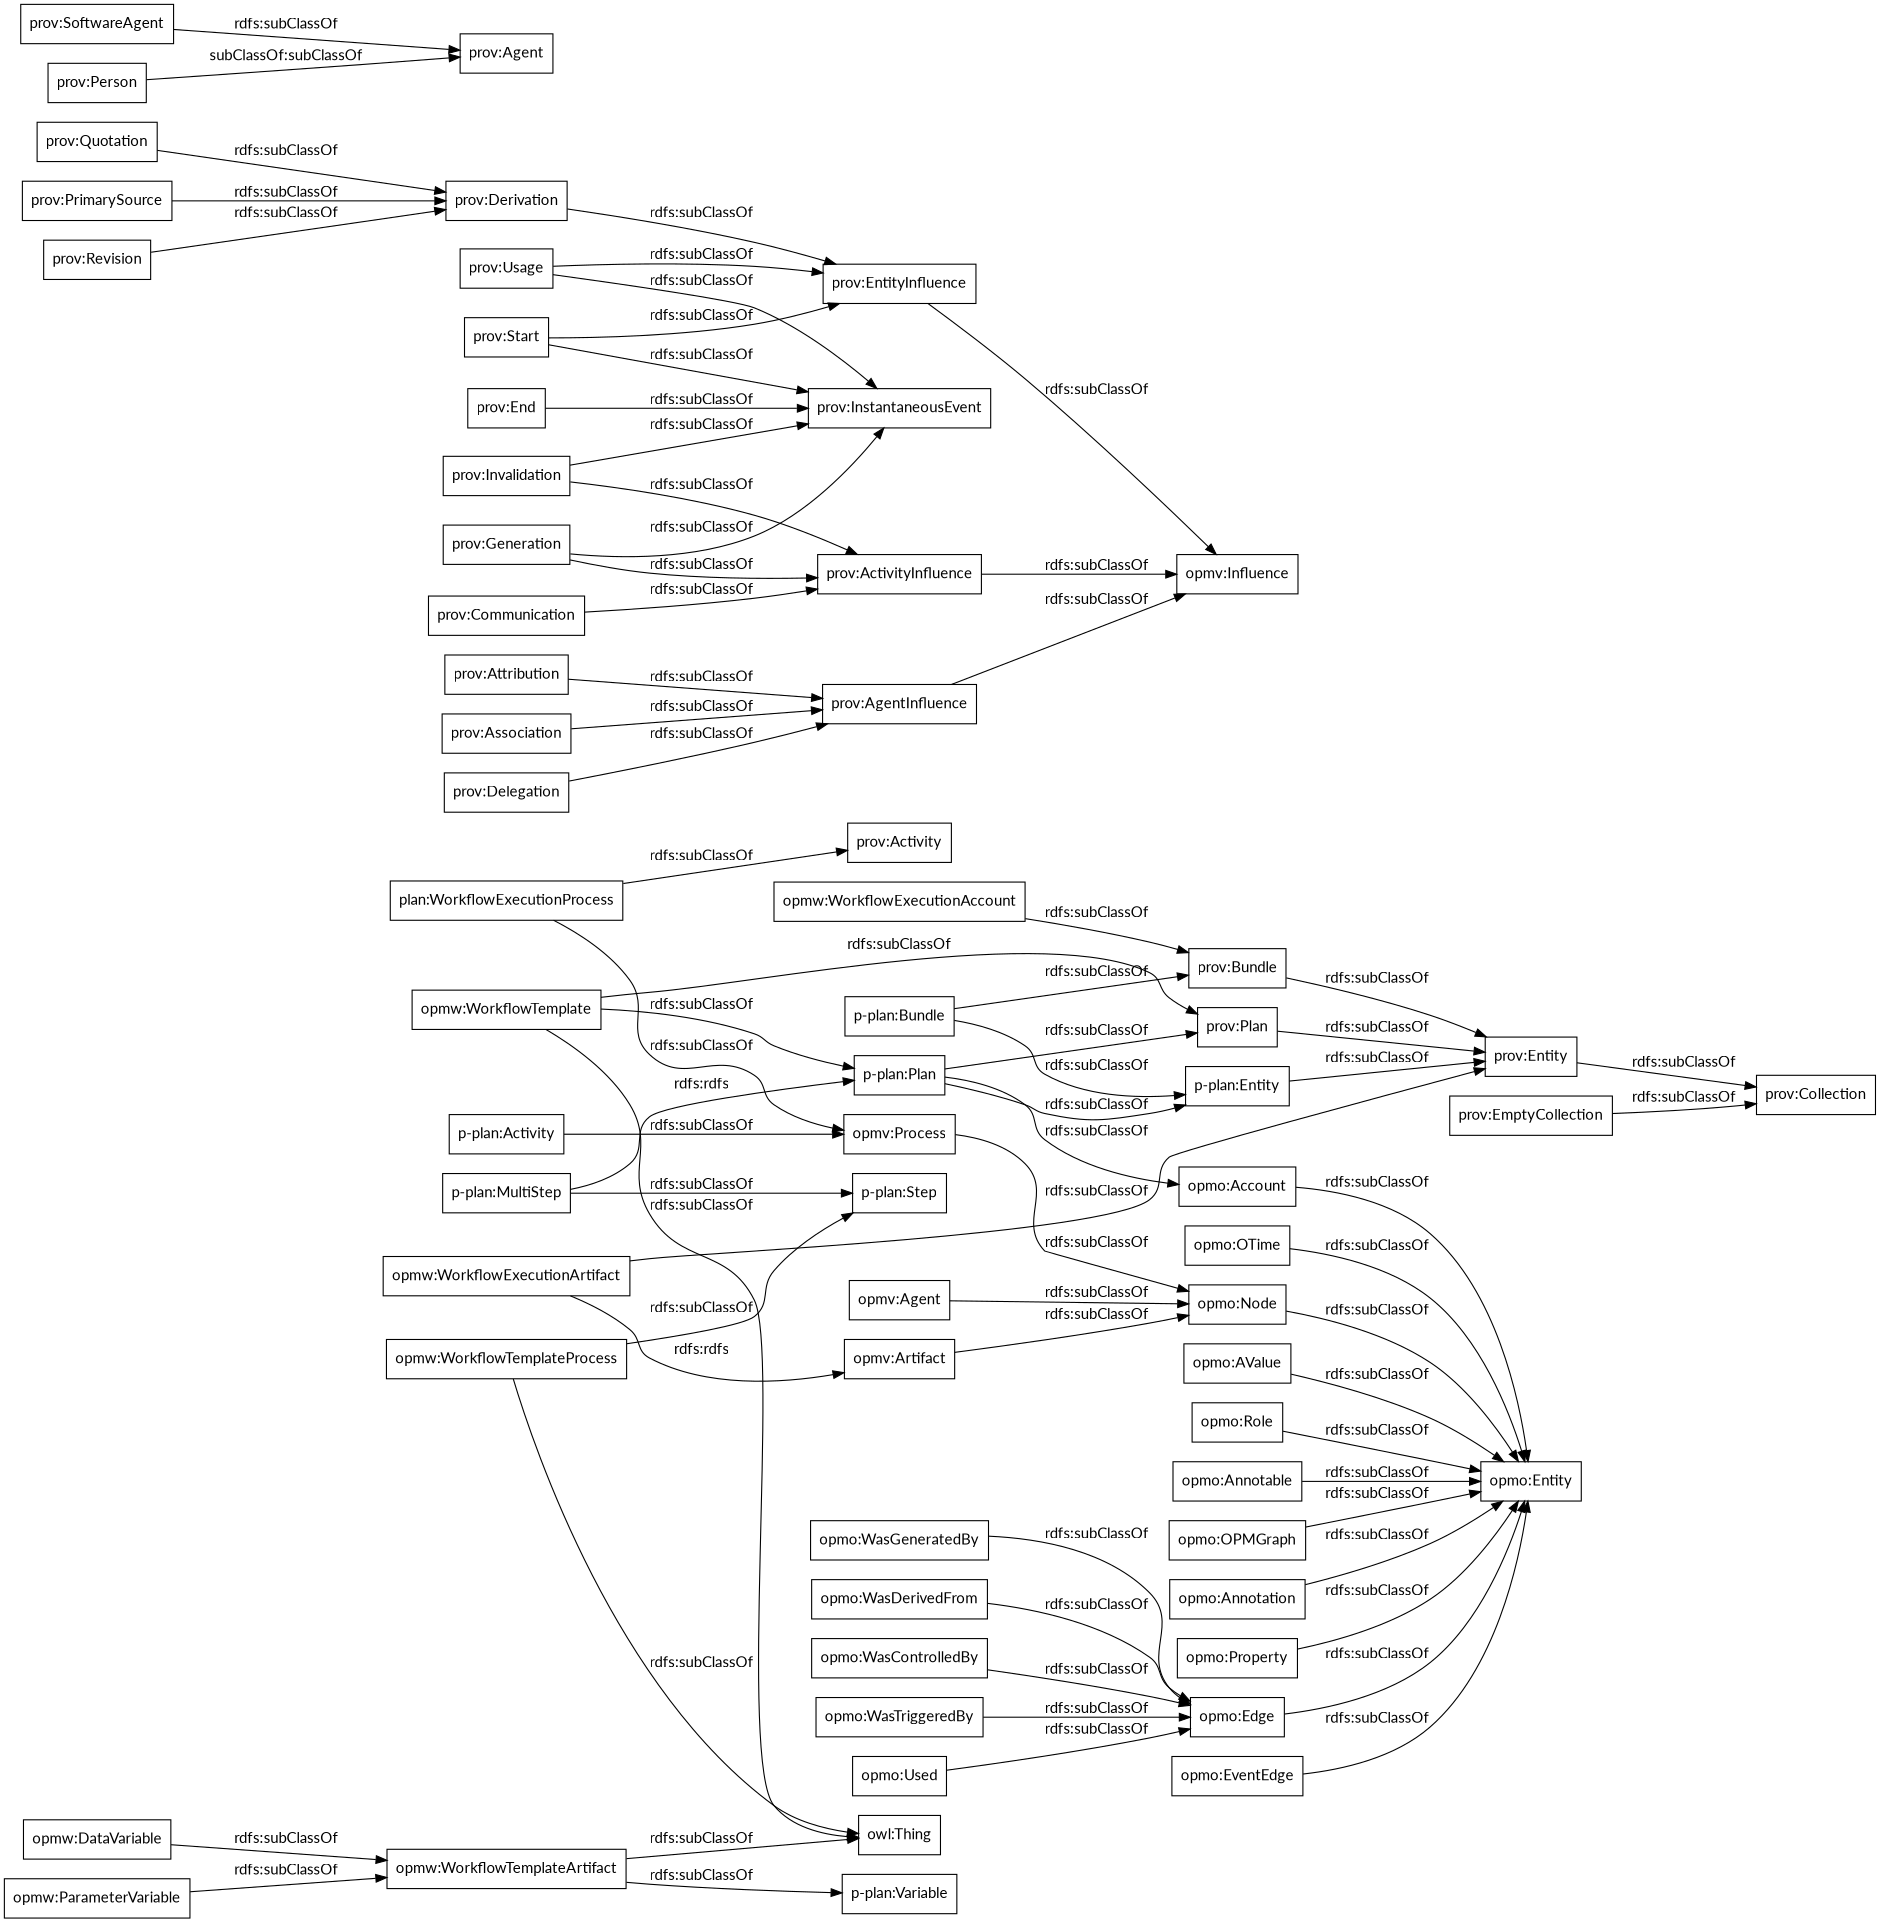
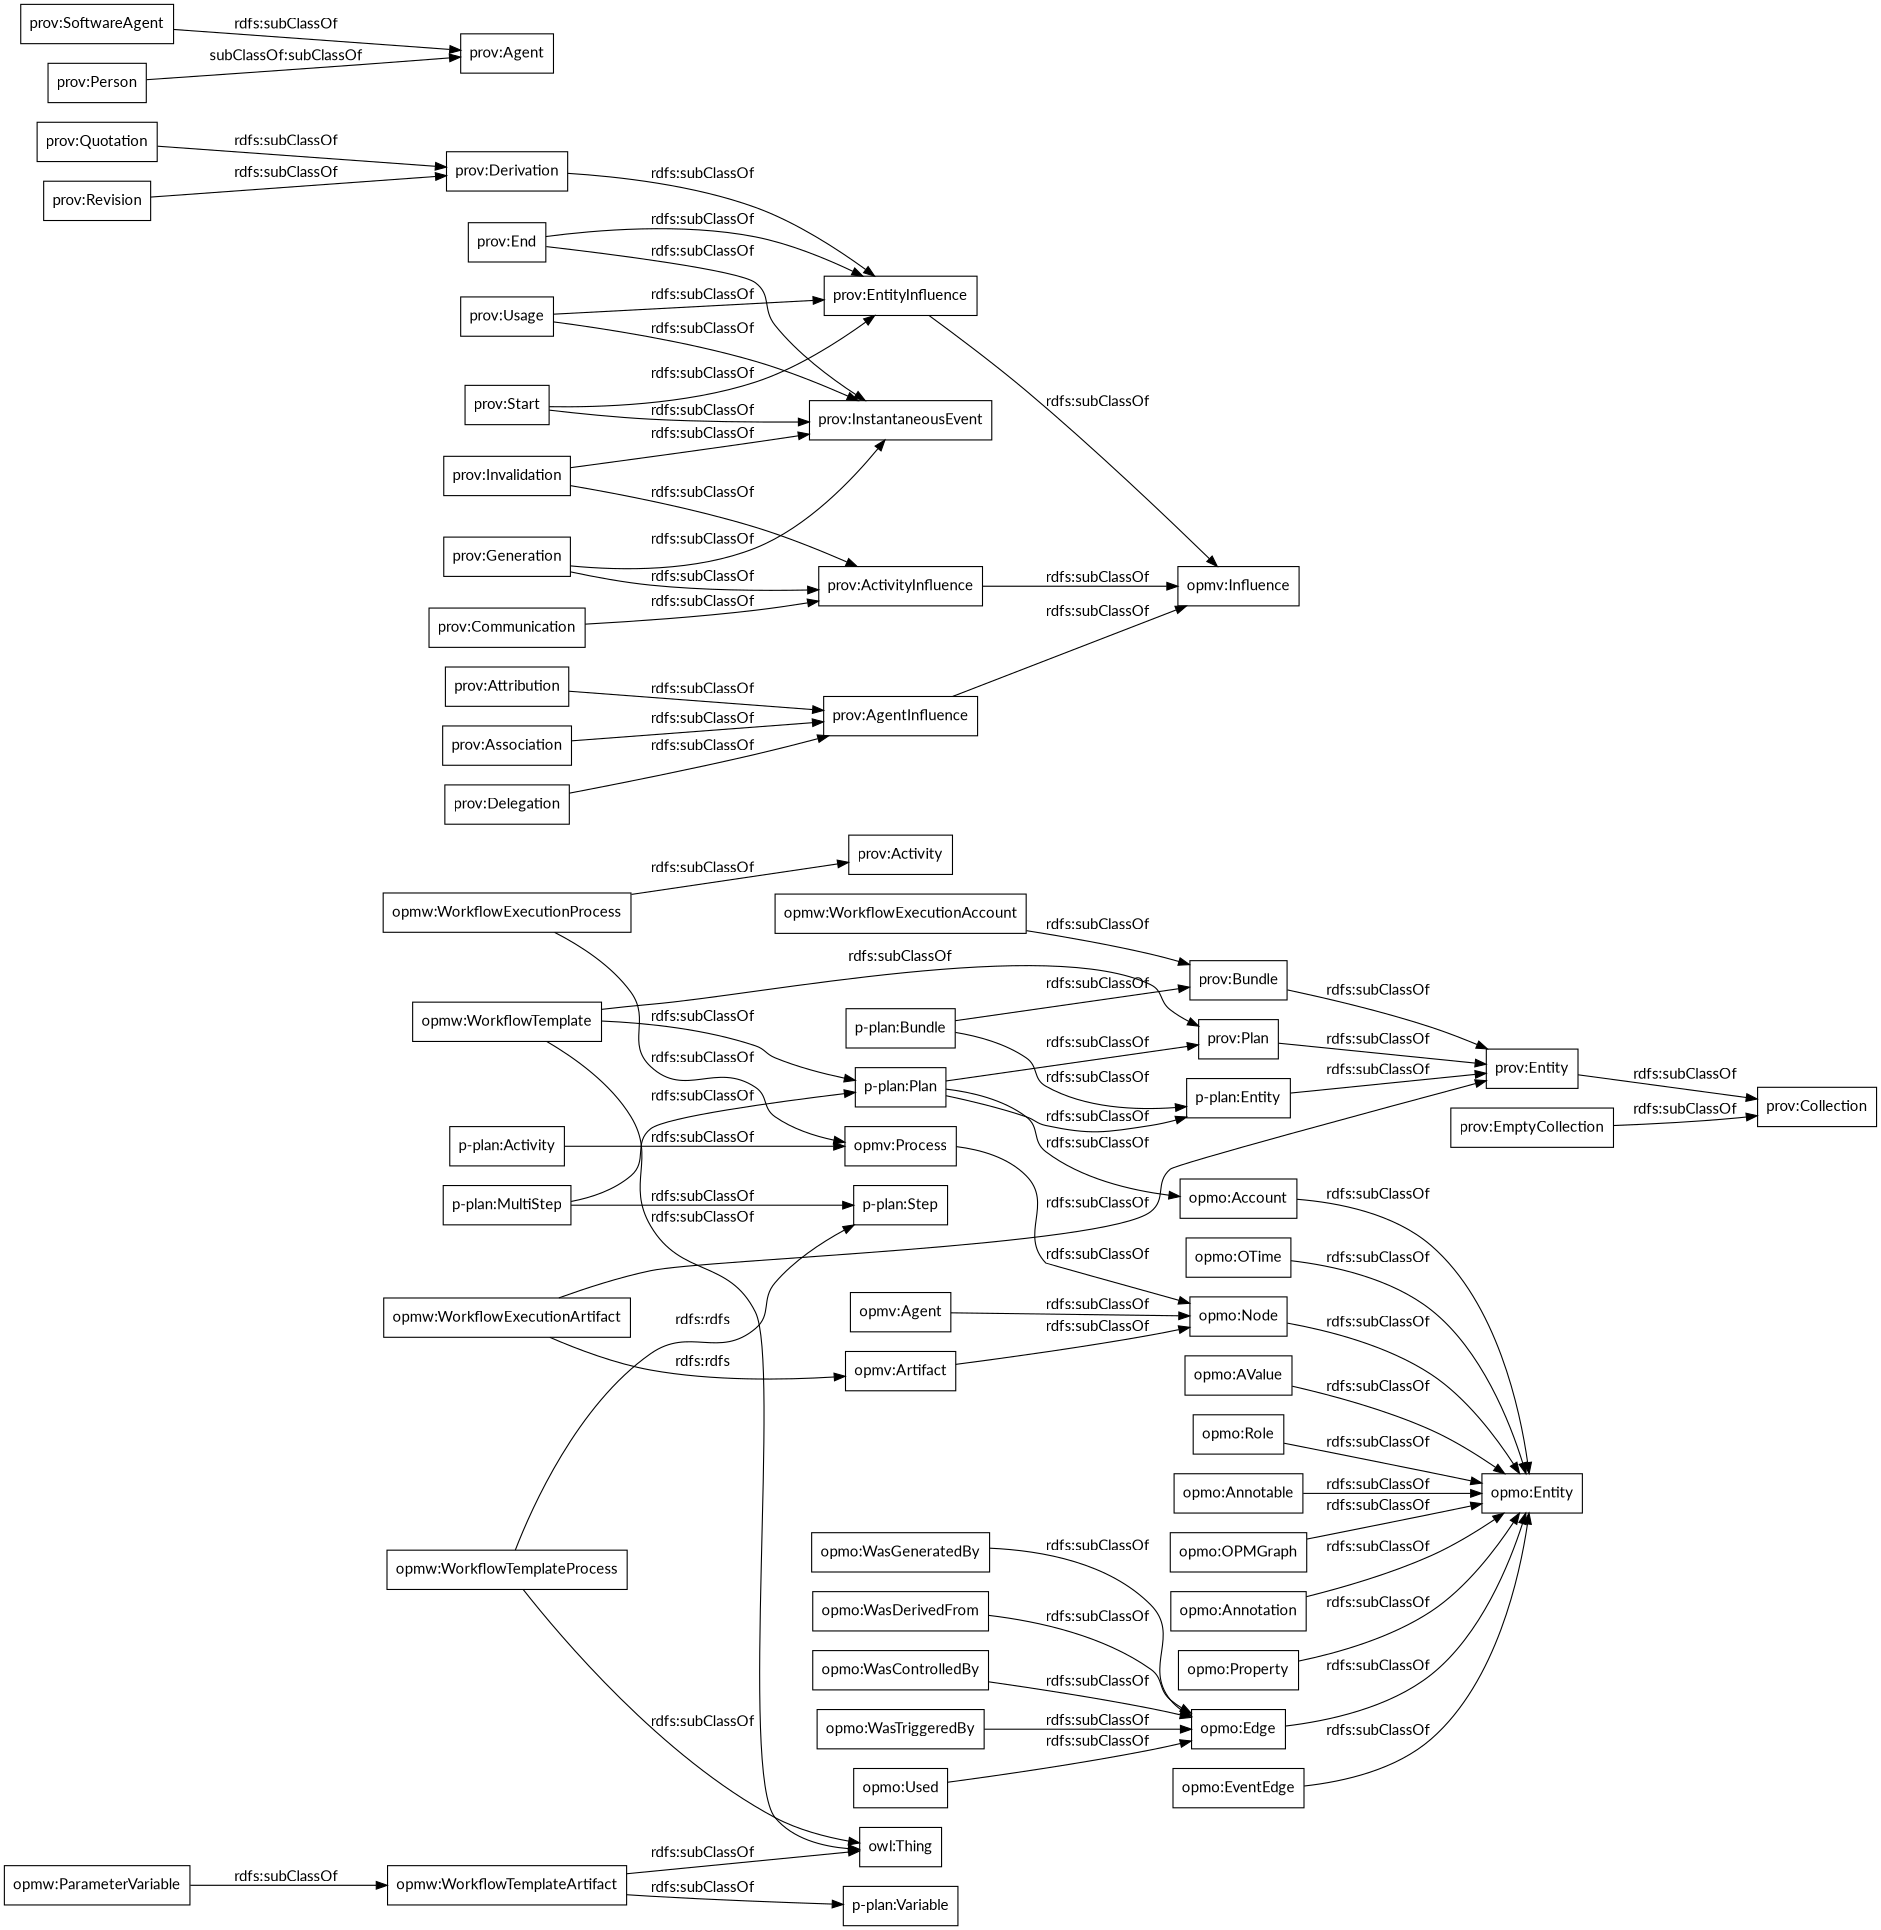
node "prov:PrimarySource": removed
edge "prov:End" -> "prov:EntityInfluence": added, label "rdfs:subClassOf"
node "plan:WorkflowExecutionProcess": label "plan:WorkflowExecutionProcess" -> "opmw:WorkflowExecutionProcess"
edge "p-plan:MultiStep" -> "p-plan:Plan": label "rdfs:rdfs" -> "rdfs:subClassOf"
edge "opmw:WorkflowTemplateProcess" -> "p-plan:Step": label "rdfs:subClassOf" -> "rdfs:rdfs"
node "opmw:DataVariable": removed
